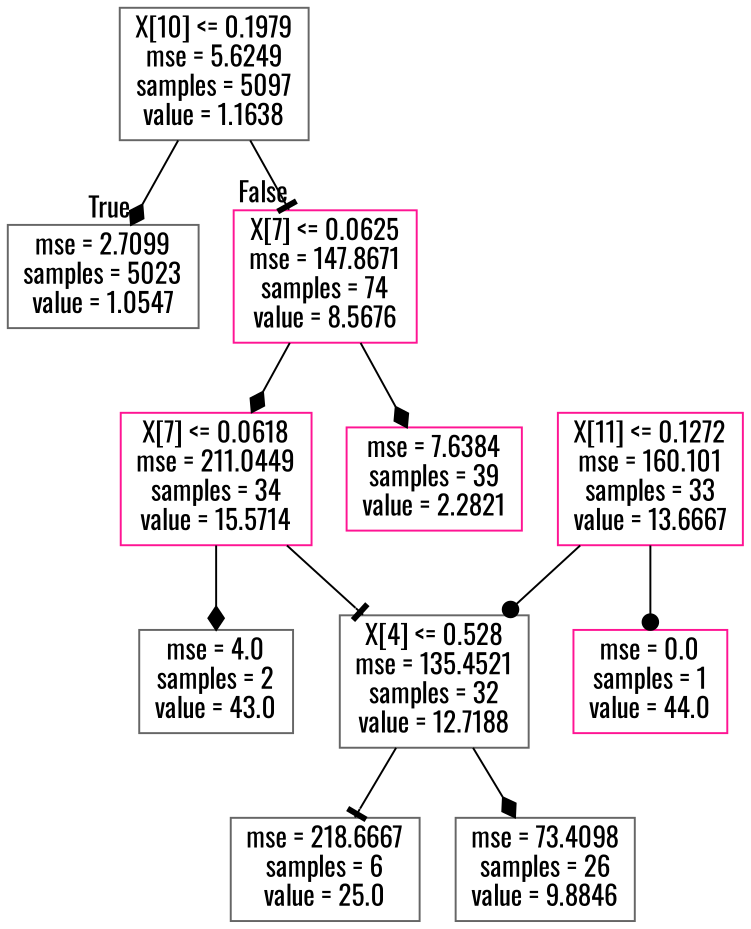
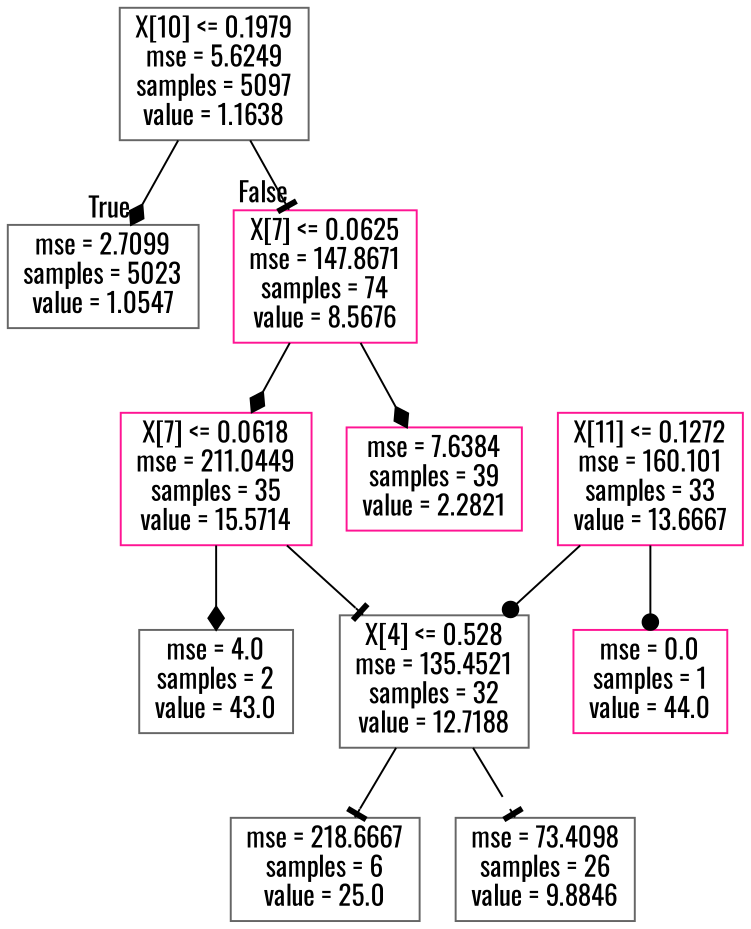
node "X[7] <= 0.0618 mse = 211.0449 samples = 34 value = 15.5714": label "X[7] <= 0.0618 mse = 211.0449 samples = 34 value = 15.5714" -> "X[7] <= 0.0618 mse = 211.0449 samples = 35 value = 15.5714"
edge "X[4] <= 0.528 mse = 135.4521 samples = 32 value = 12.7188" -> "mse = 73.4098 samples = 26 value = 9.8846": arrowhead diamond -> tee
